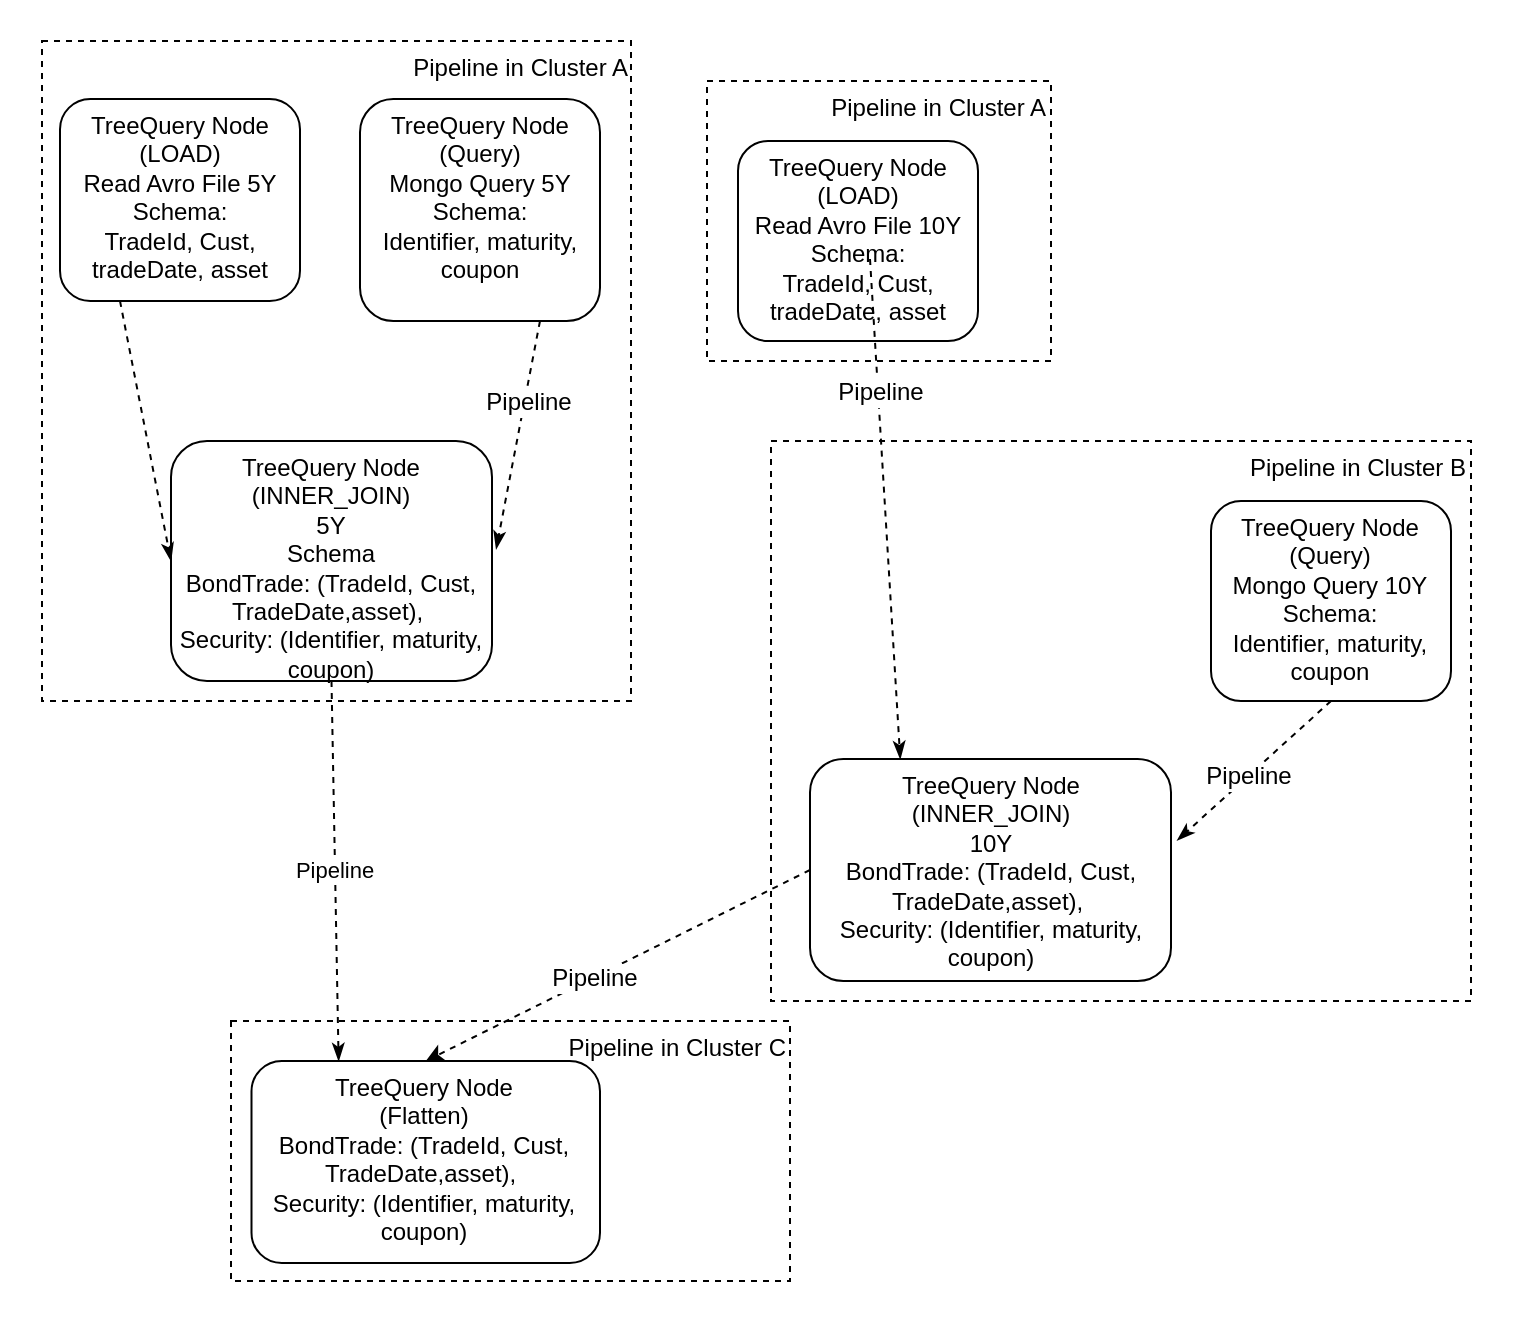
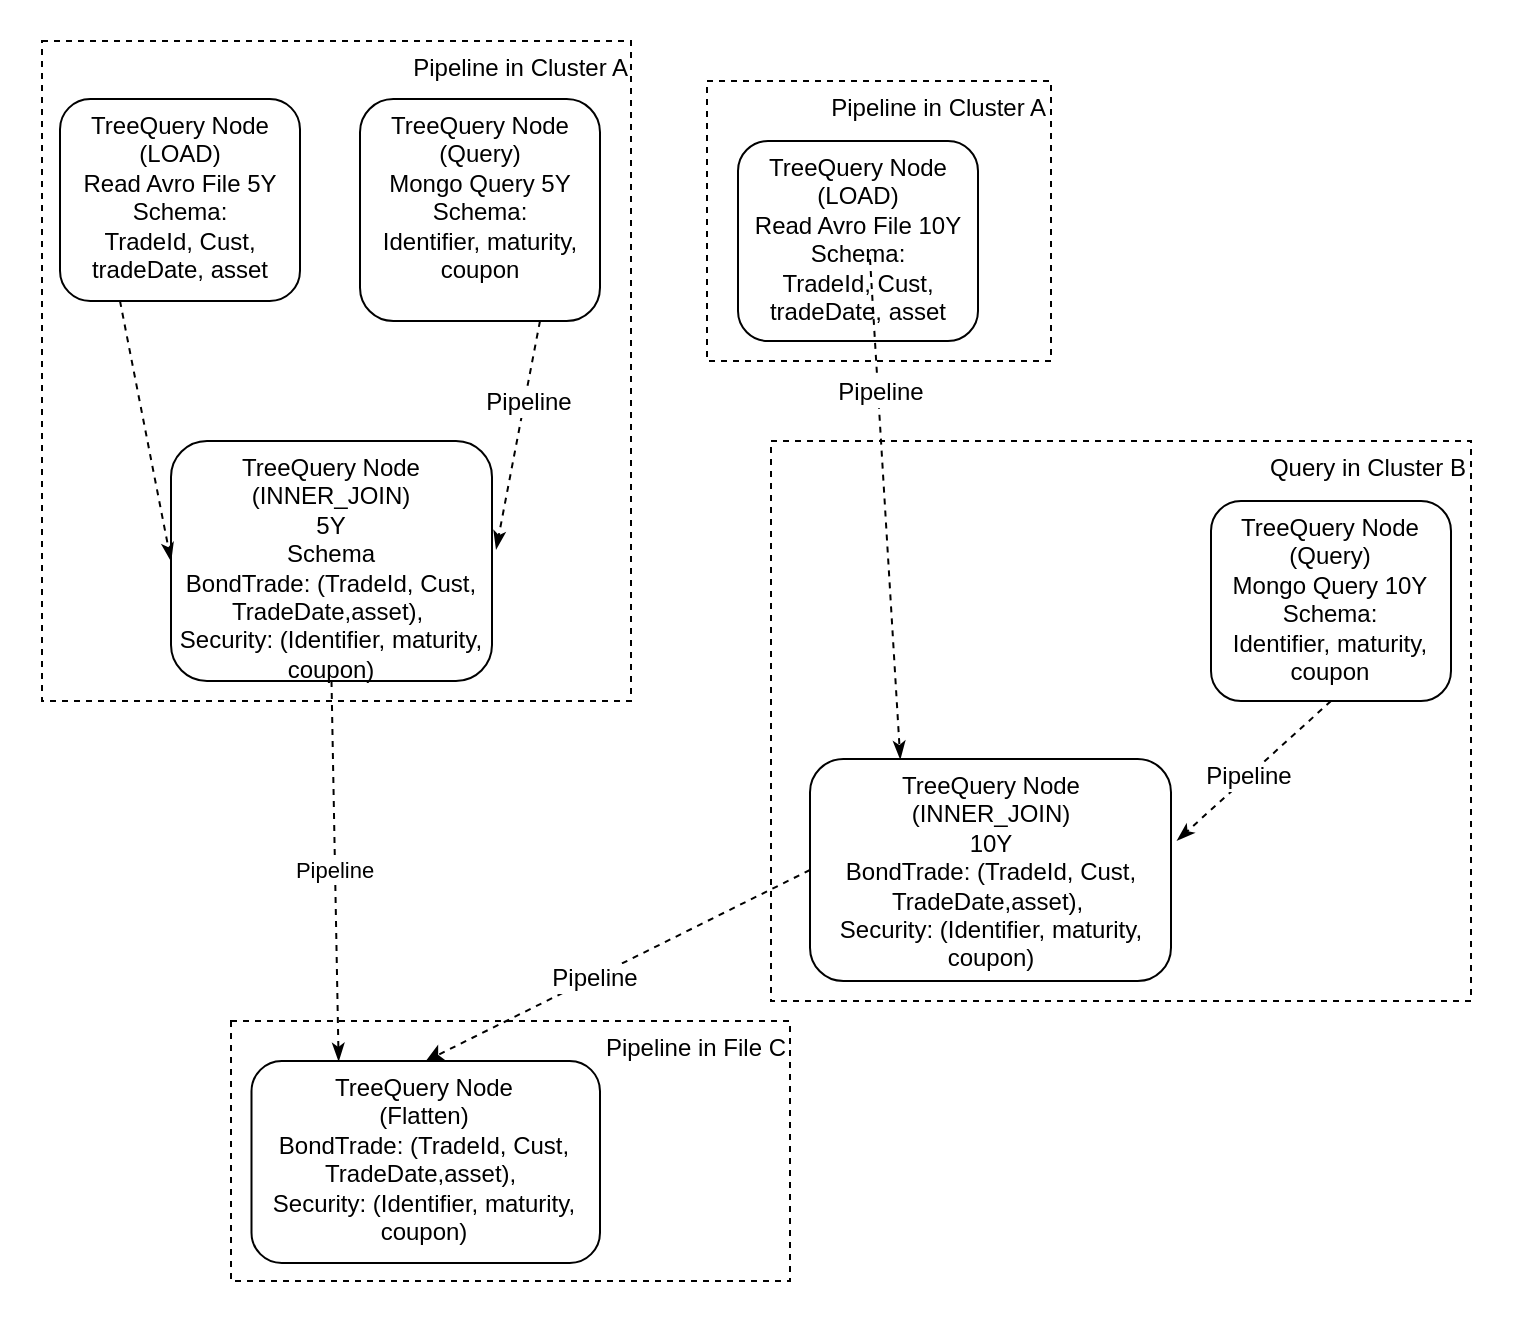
node "Pipeline in Cluster B": label "Pipeline in Cluster B" -> "Query in Cluster B"
node "Pipeline in Cluster C": label "Pipeline in Cluster C" -> "Pipeline in File C"
